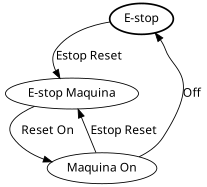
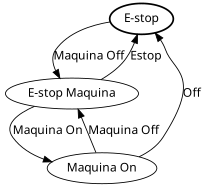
edge "E-stop" -> "E-stop Maquina": label "Estop Reset" -> "Maquina Off"
edge "E-stop Maquina" -> "E-stop": added, label "Estop"
edge "E-stop Maquina" -> "Maquina On": label "Reset On" -> "Maquina On"
edge "Maquina On" -> "E-stop Maquina": label "Estop Reset" -> "Maquina Off"
